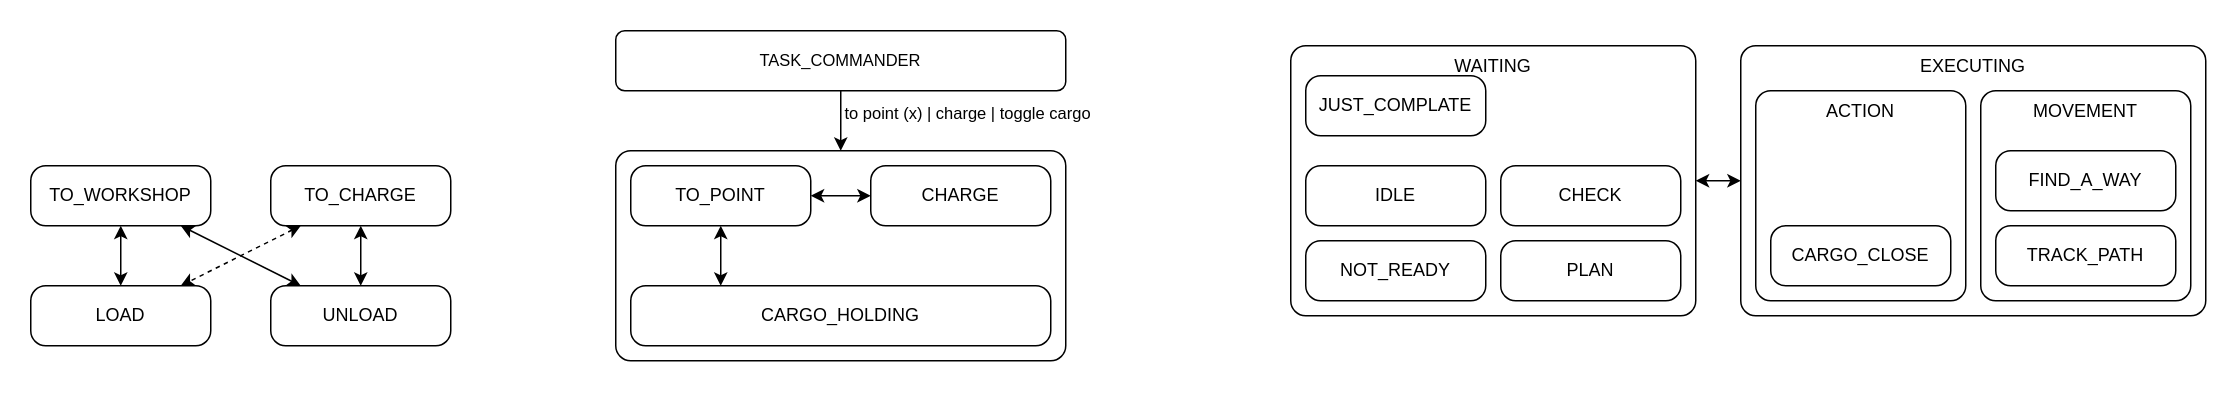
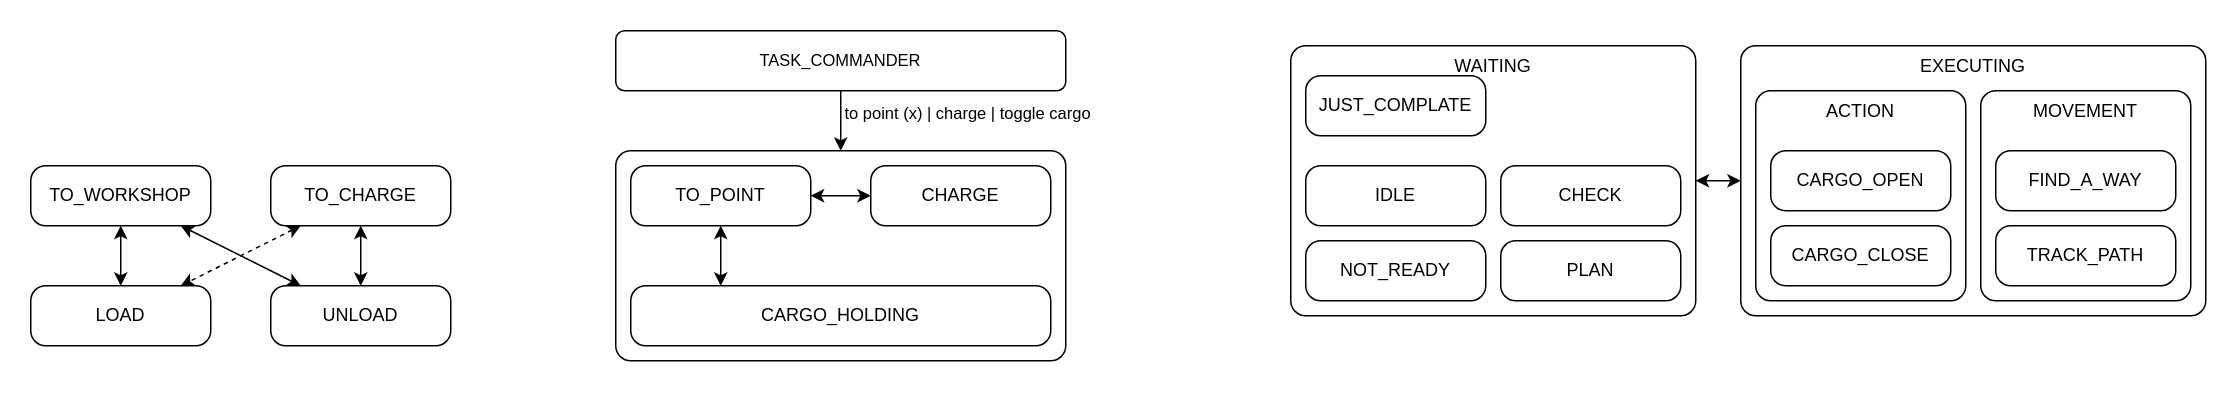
node "CARGO_OPEN": added
